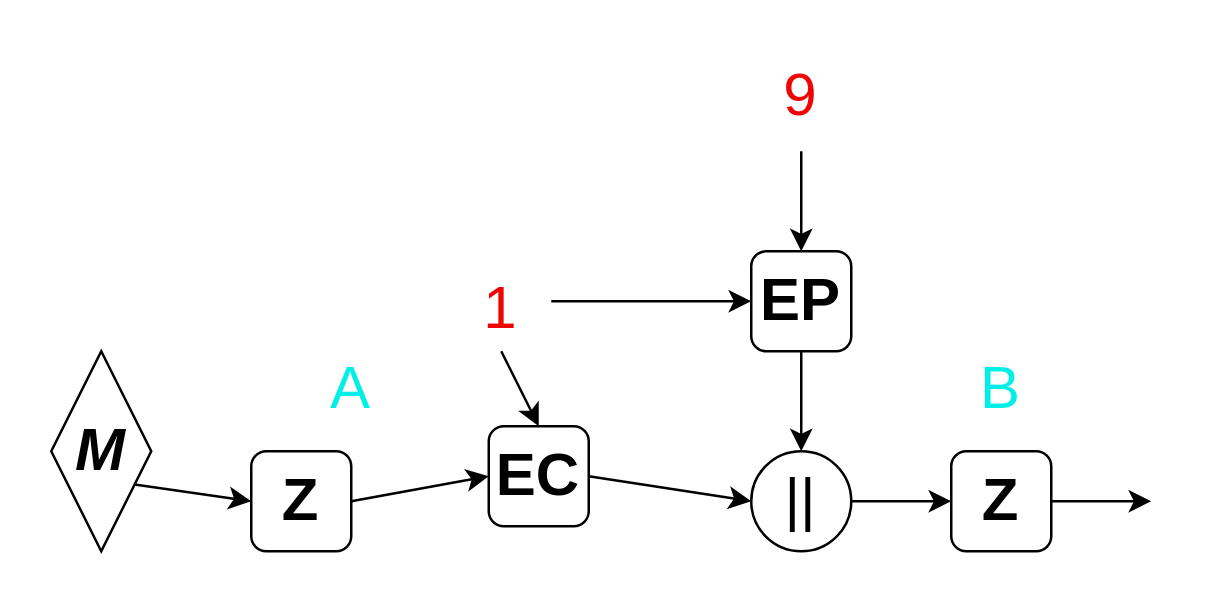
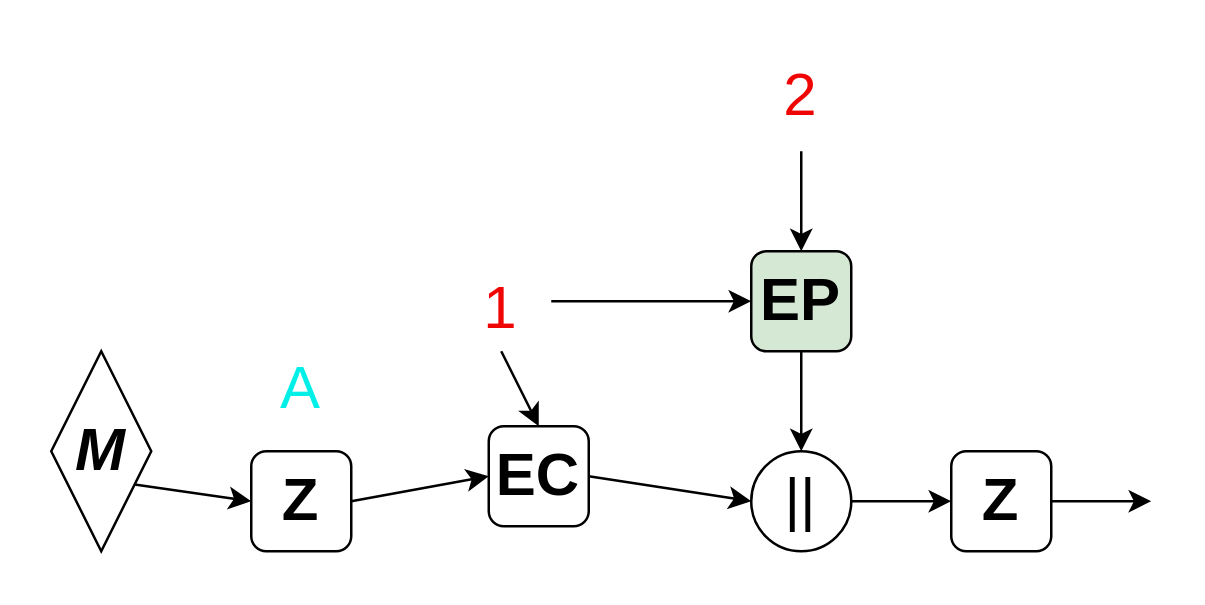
node "9": label "9" -> "2"
node "EP": fillcolor #ffffff -> #d5e8d4
node "A": moved (351, 389) -> (301, 389)
node "B": removed
